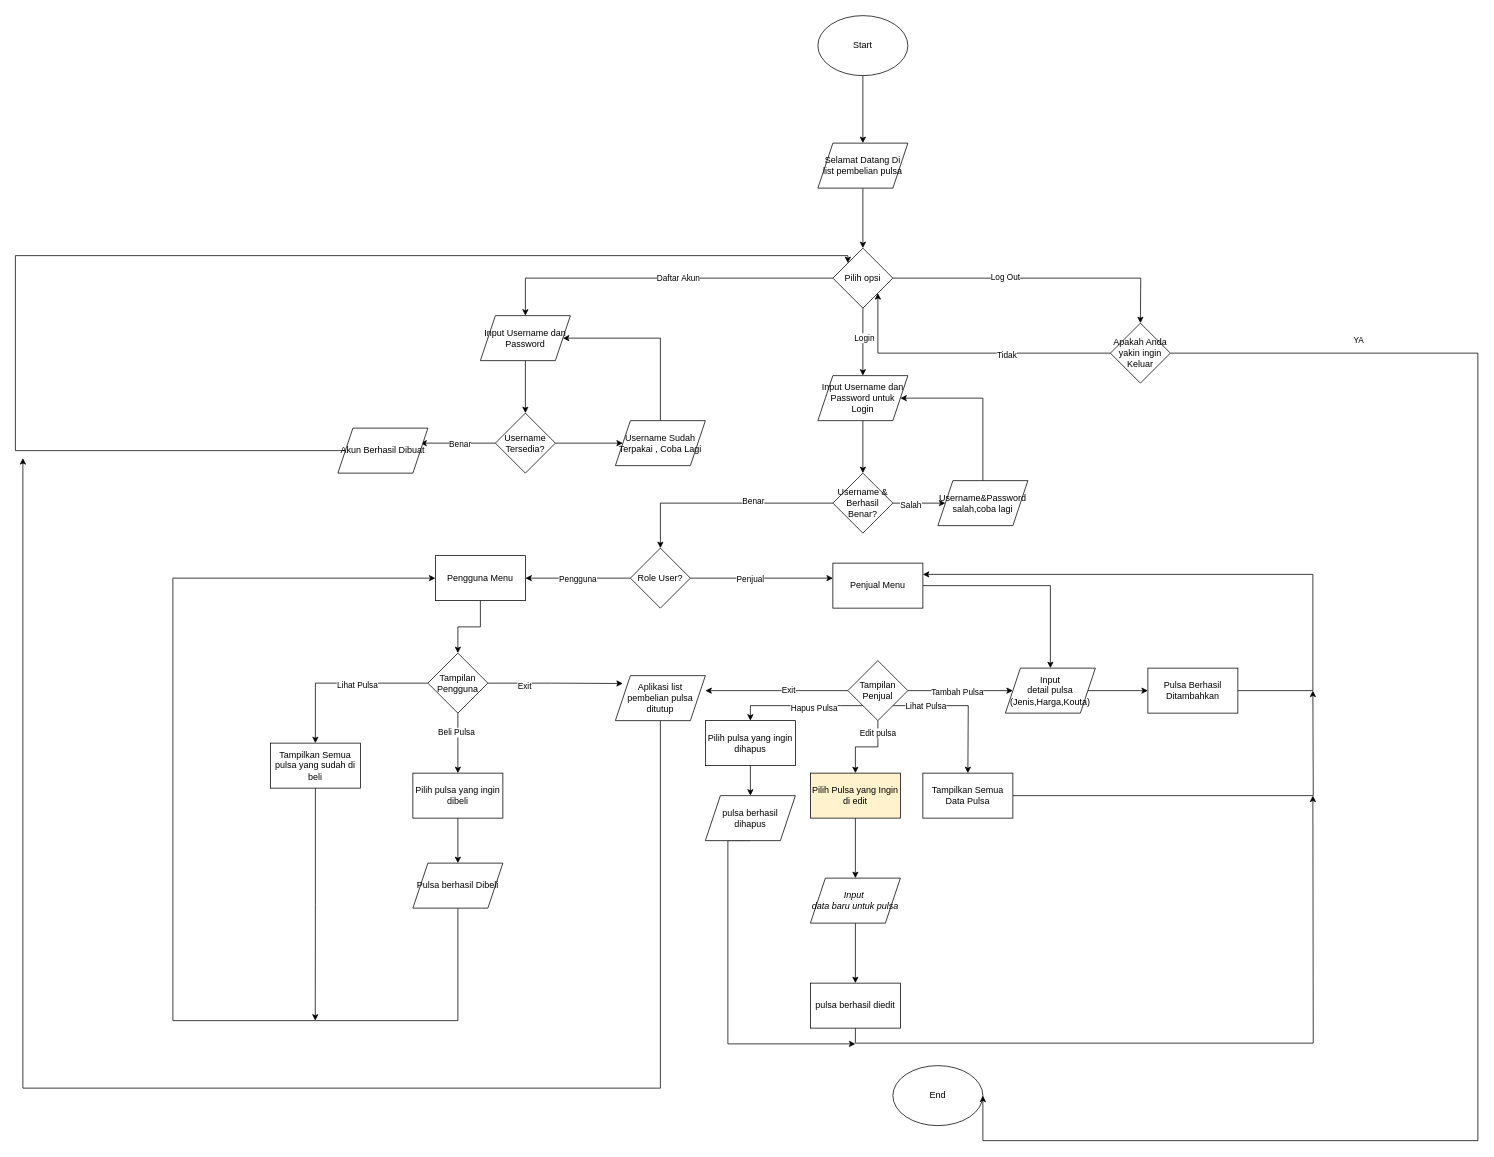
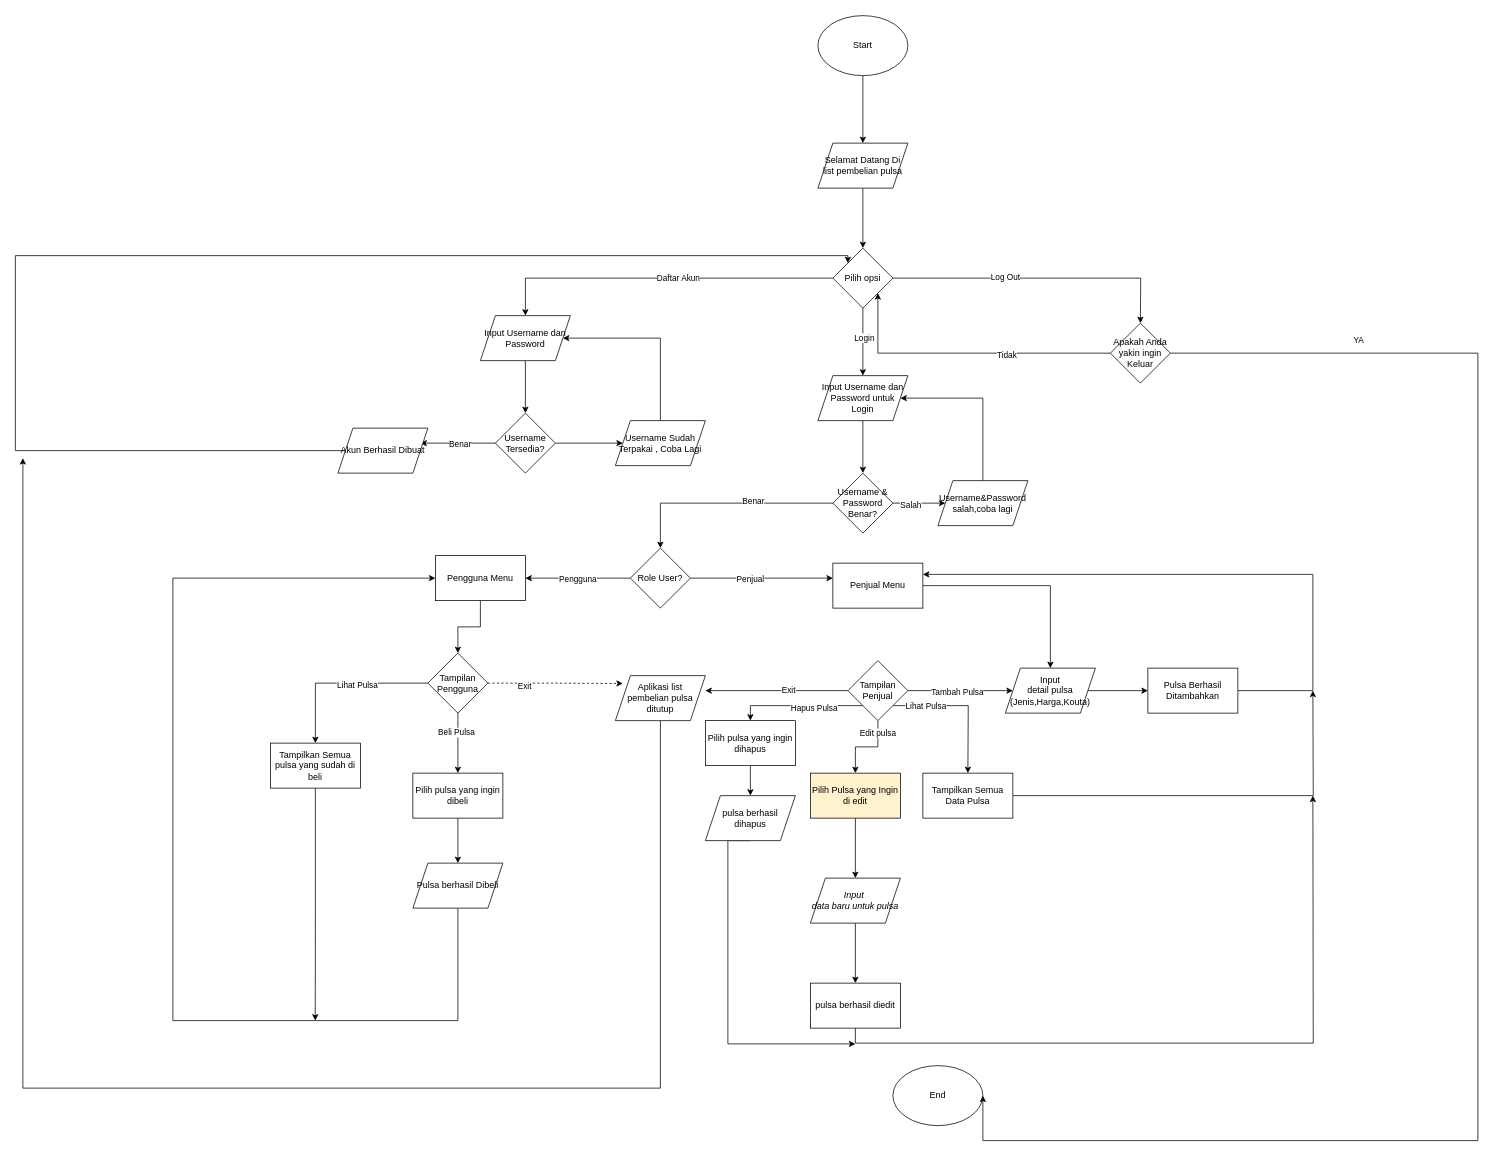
node "Username & Berhasil Benar?": label "Username & Berhasil Benar?" -> "Username & Password Benar?"
edge "Tampilan Pengguna" -> "Aplikasi list pembelian pulsa ditutup": style solid -> dashed
